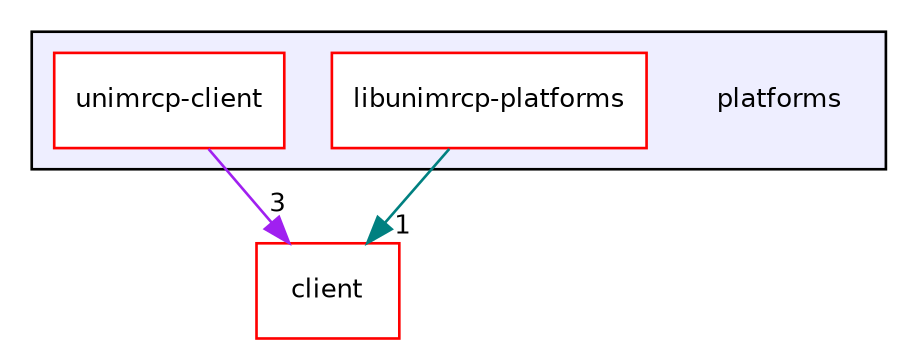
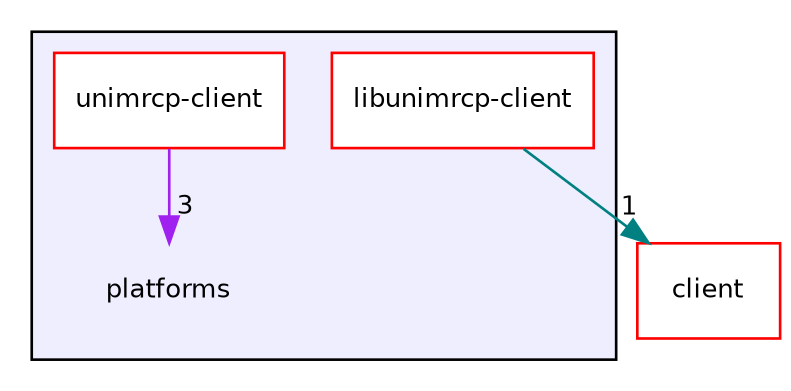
node "libunimrcp-platforms": label "libunimrcp-platforms" -> "libunimrcp-client"
edge "unimrcp-client" -> "client": now "unimrcp-client" -> "platforms"
